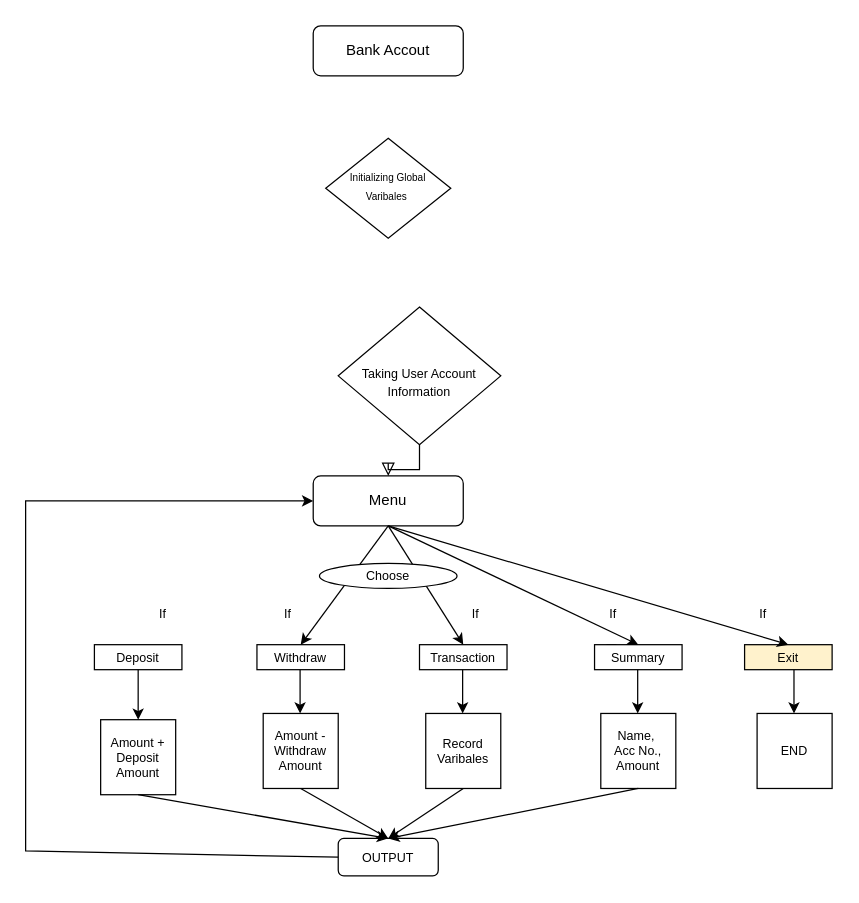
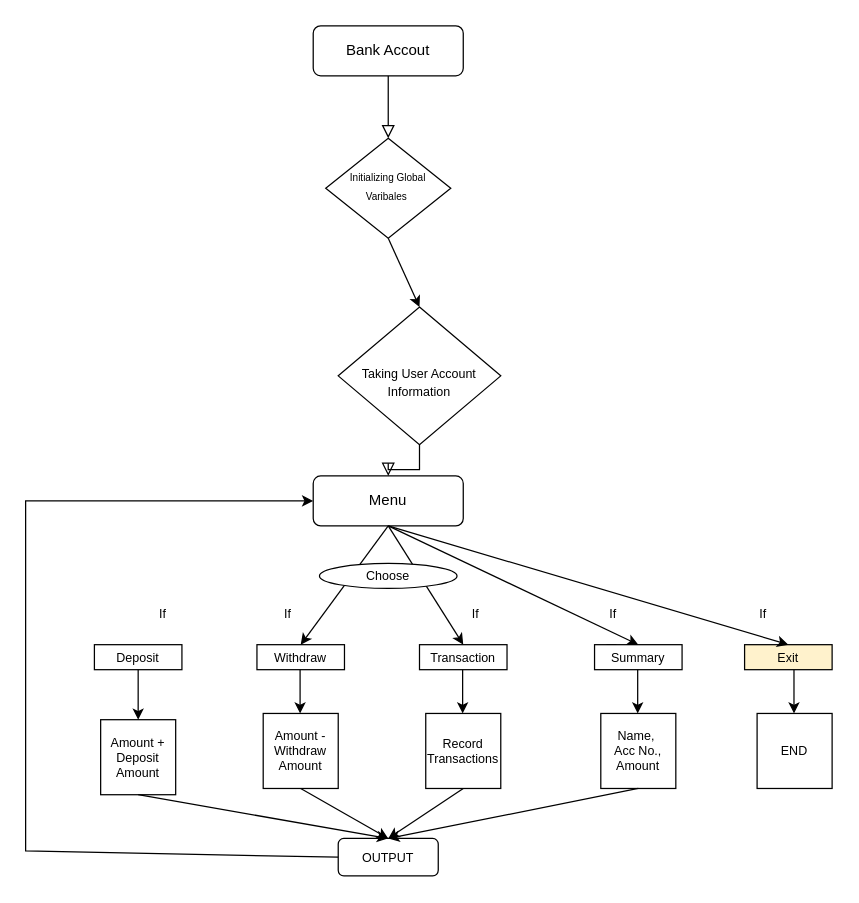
edge "Bank Accout" -> "Initializing Global Varibales": added
edge "Initializing Global Varibales" -> "Taking User Account Information": added
node "Record Varibales": label "Record Varibales" -> "Record Transactions"
